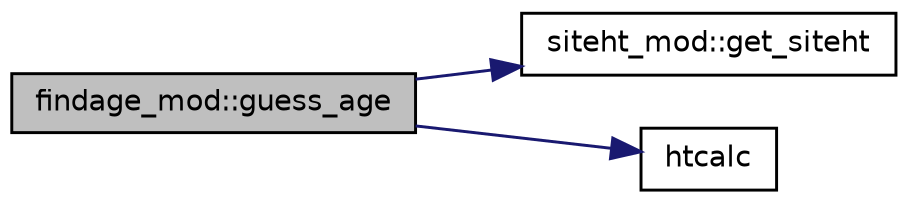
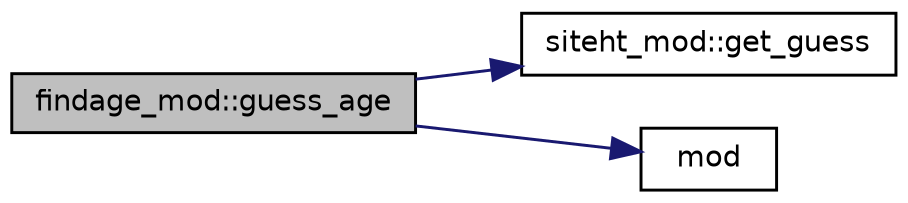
node "siteht_mod::get_siteht": label "siteht_mod::get_siteht" -> "siteht_mod::get_guess"
node "htcalc": label "htcalc" -> "mod"
